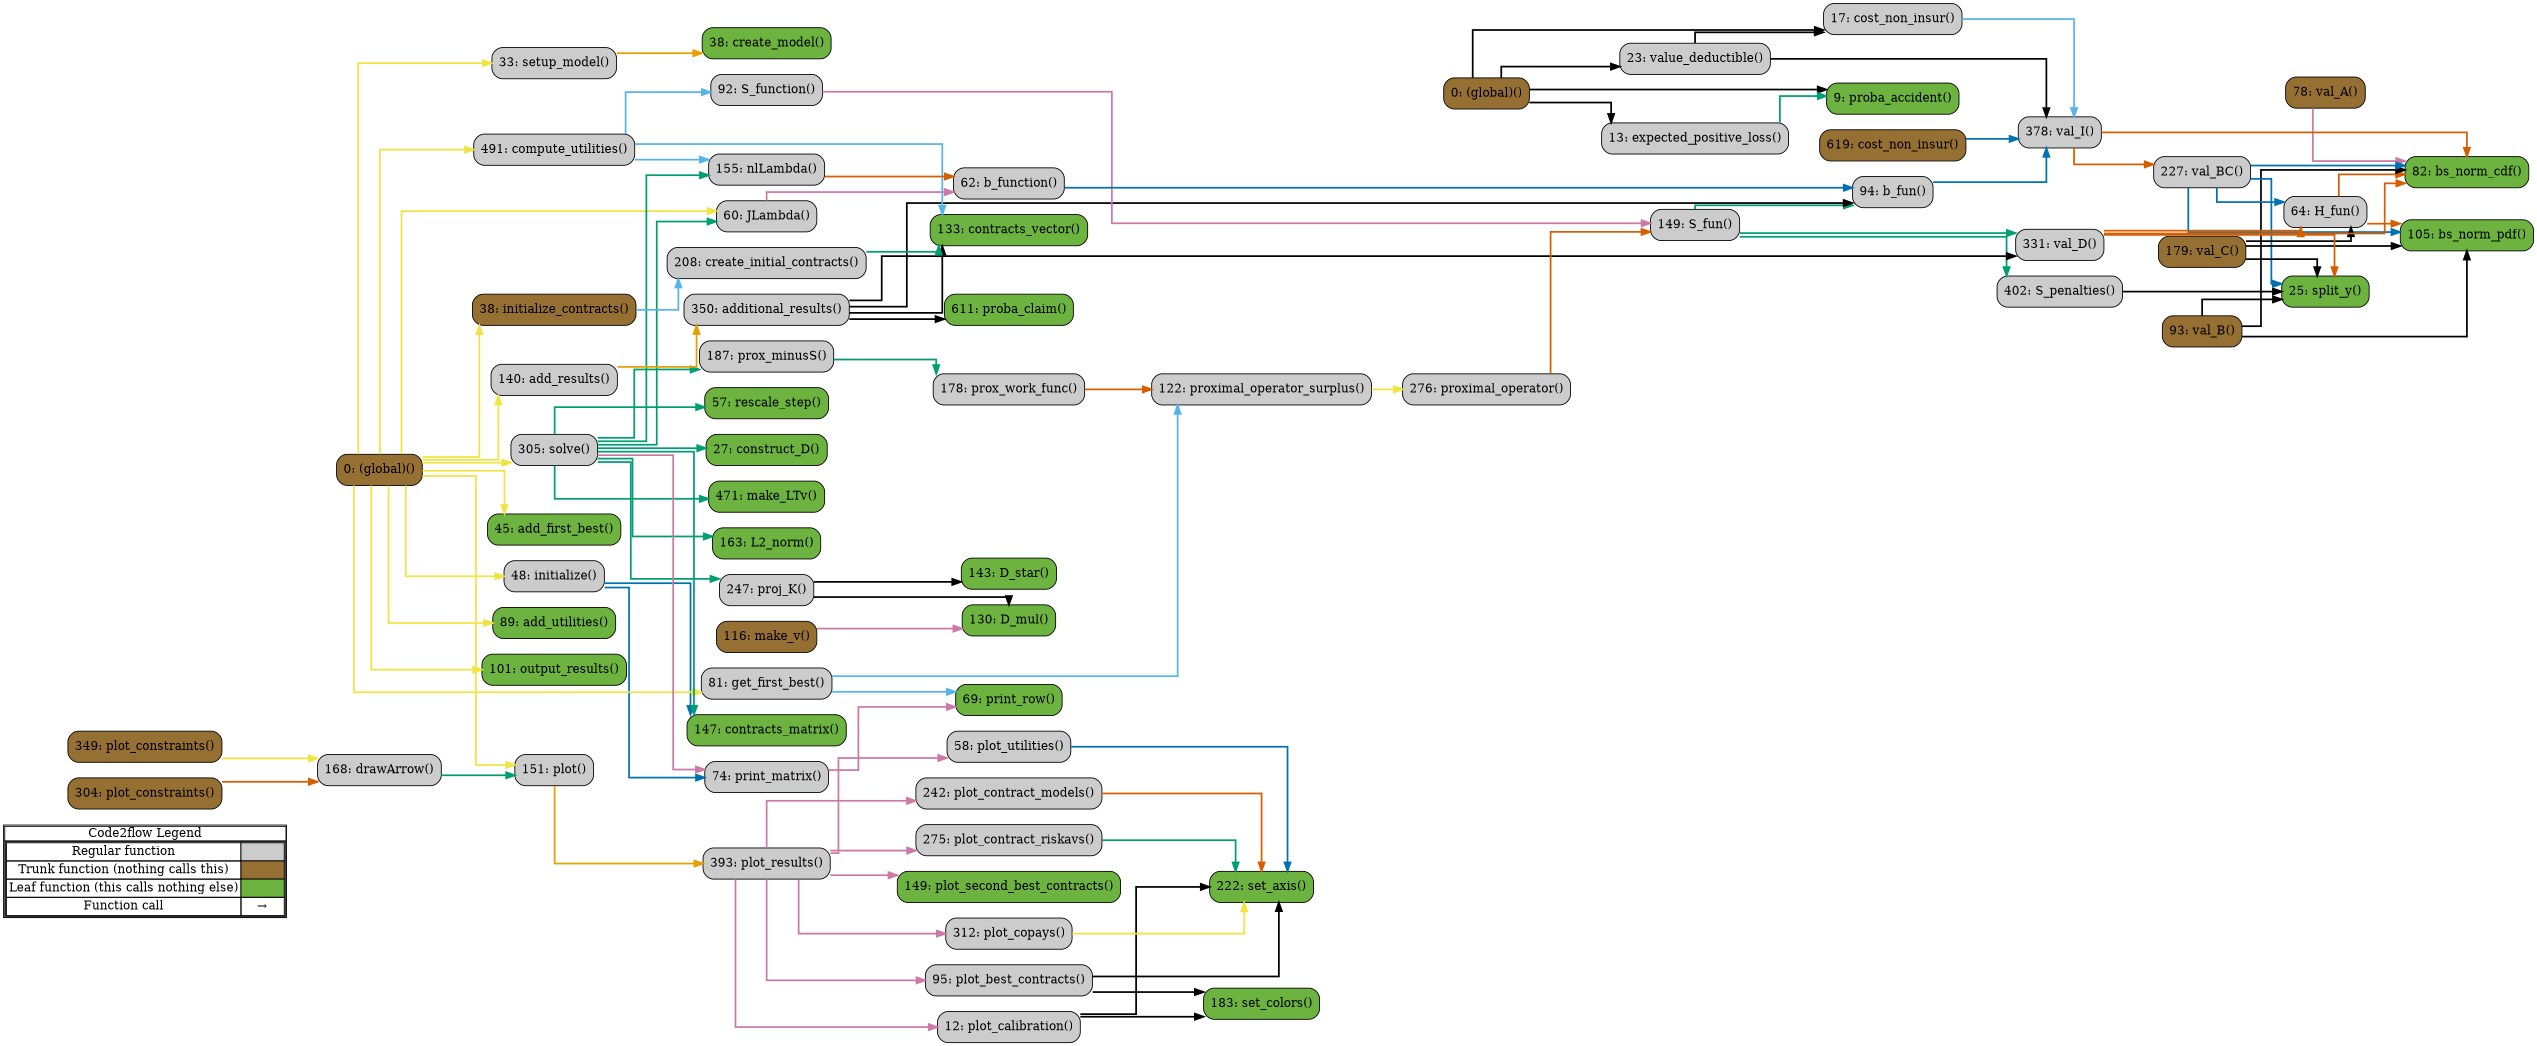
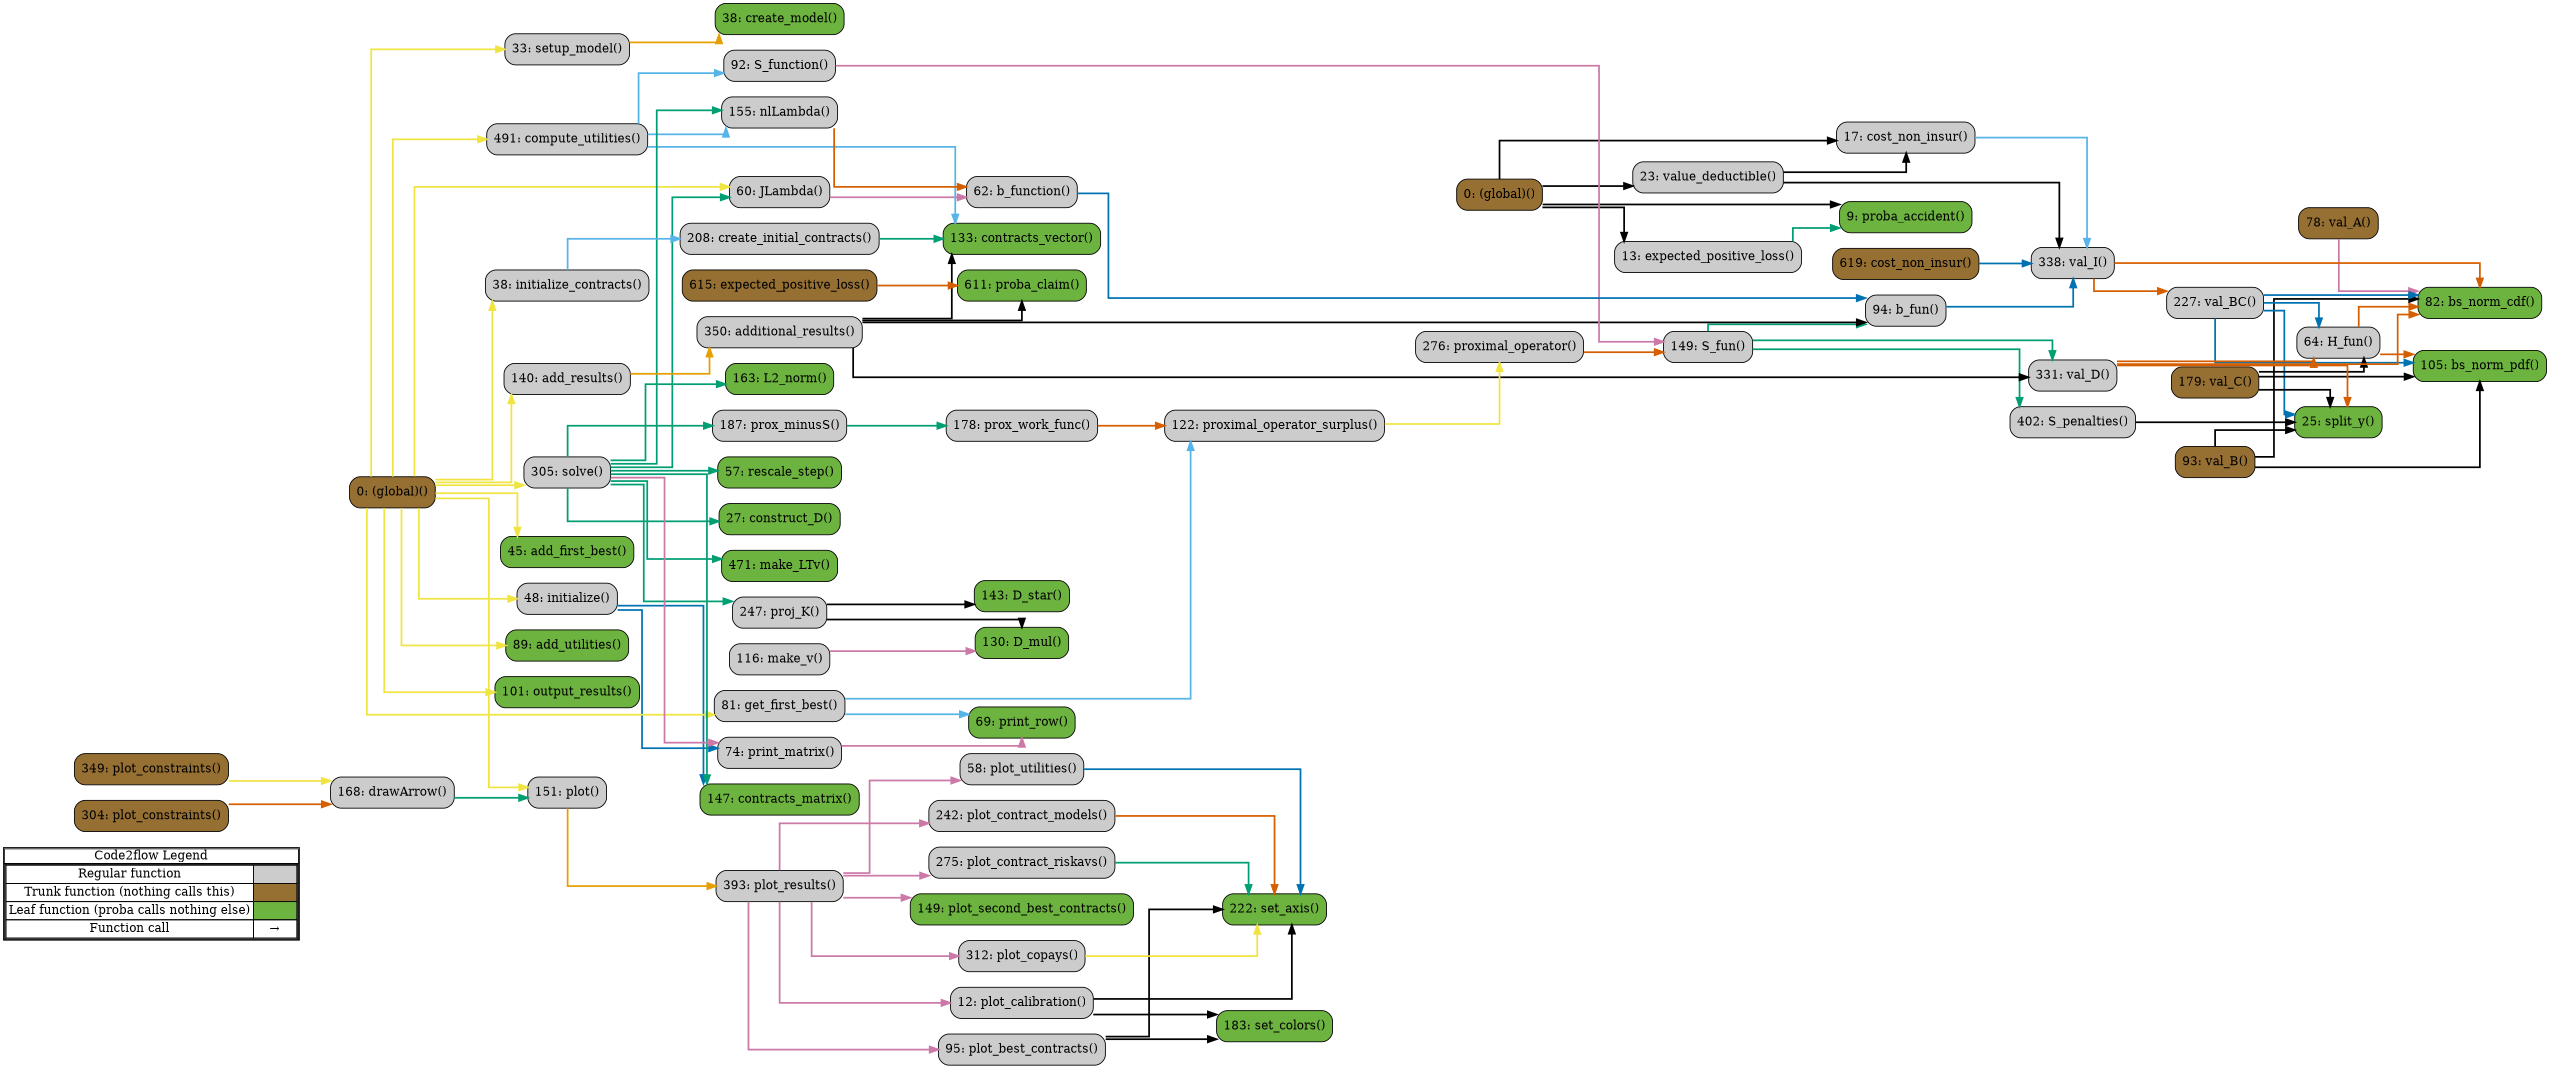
node "378: val_I()": label "378: val_I()" -> "338: val_I()"
node "615: expected_positive_loss()": added
node "38: initialize_contracts()": fillcolor #966f33 -> #cccccc
node "116: make_v()": fillcolor #966f33 -> #cccccc
node "Code2flow Legend": text "Leaf function (this calls nothing else)" -> "Leaf function (proba calls nothing else)"
